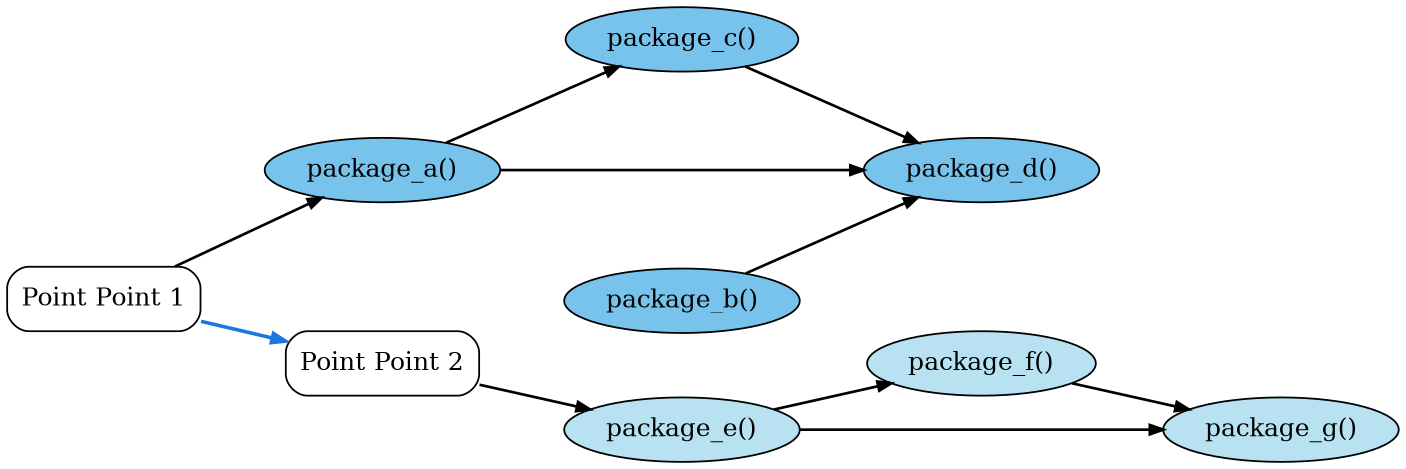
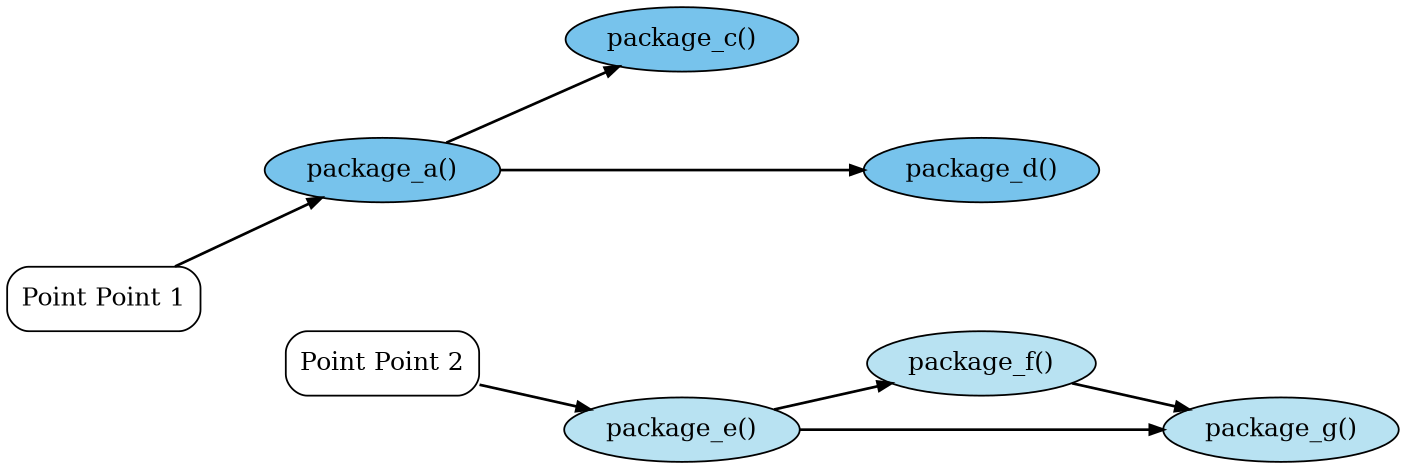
edge "package_c()" -> "package_d()": removed
node "package_b()": removed
edge "Point Point 1" -> "Point Point 2": removed
